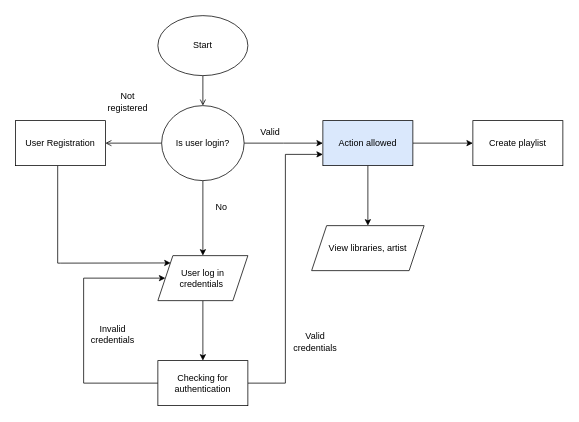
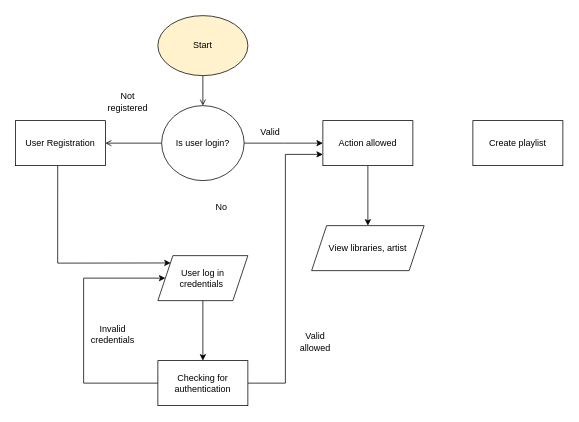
node "Start": fillcolor #ffffff -> #fff2cc
node "Action allowed": fillcolor #dae8fc -> #ffffff
edge "Action allowed" -> "Create playlist": removed
edge "Is user login?" -> "User log in credentials": removed
node "Valid credentials": label "Valid credentials" -> "Valid allowed"
